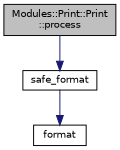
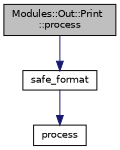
node "Modules::Print::Print ::process": label "Modules::Print::Print ::process" -> "Modules::Out::Print ::process"
node "format": label "format" -> "process"
